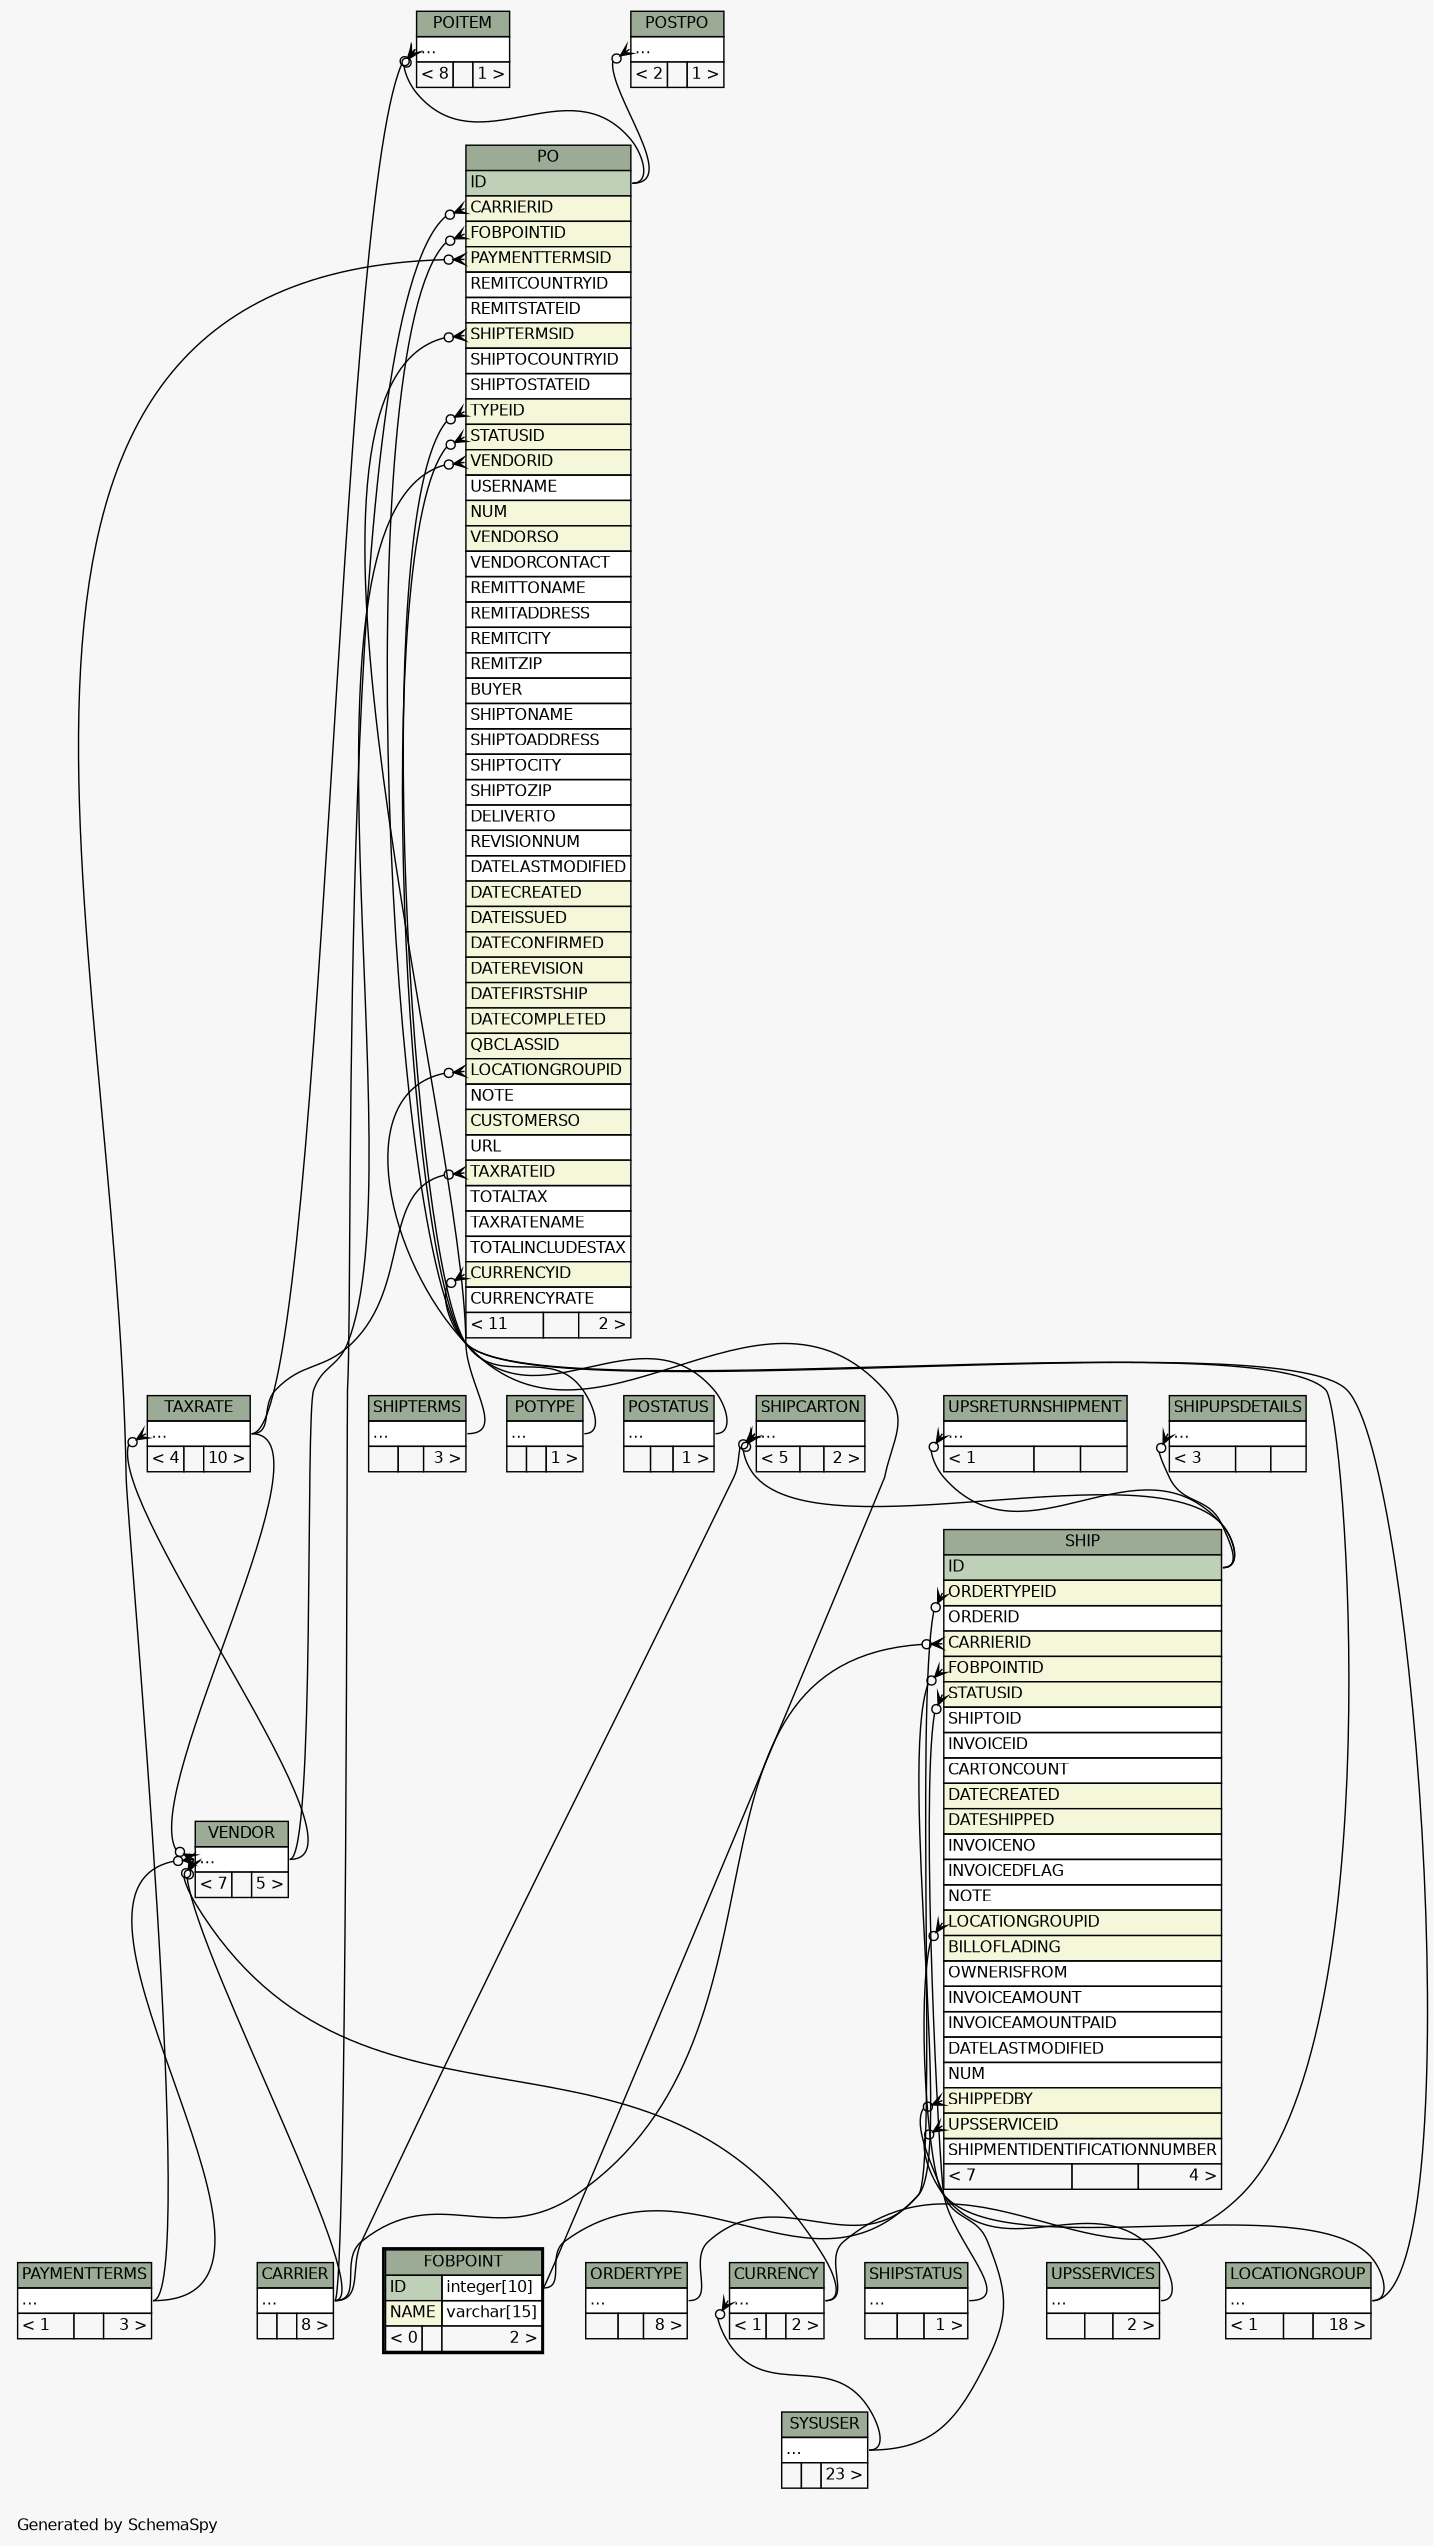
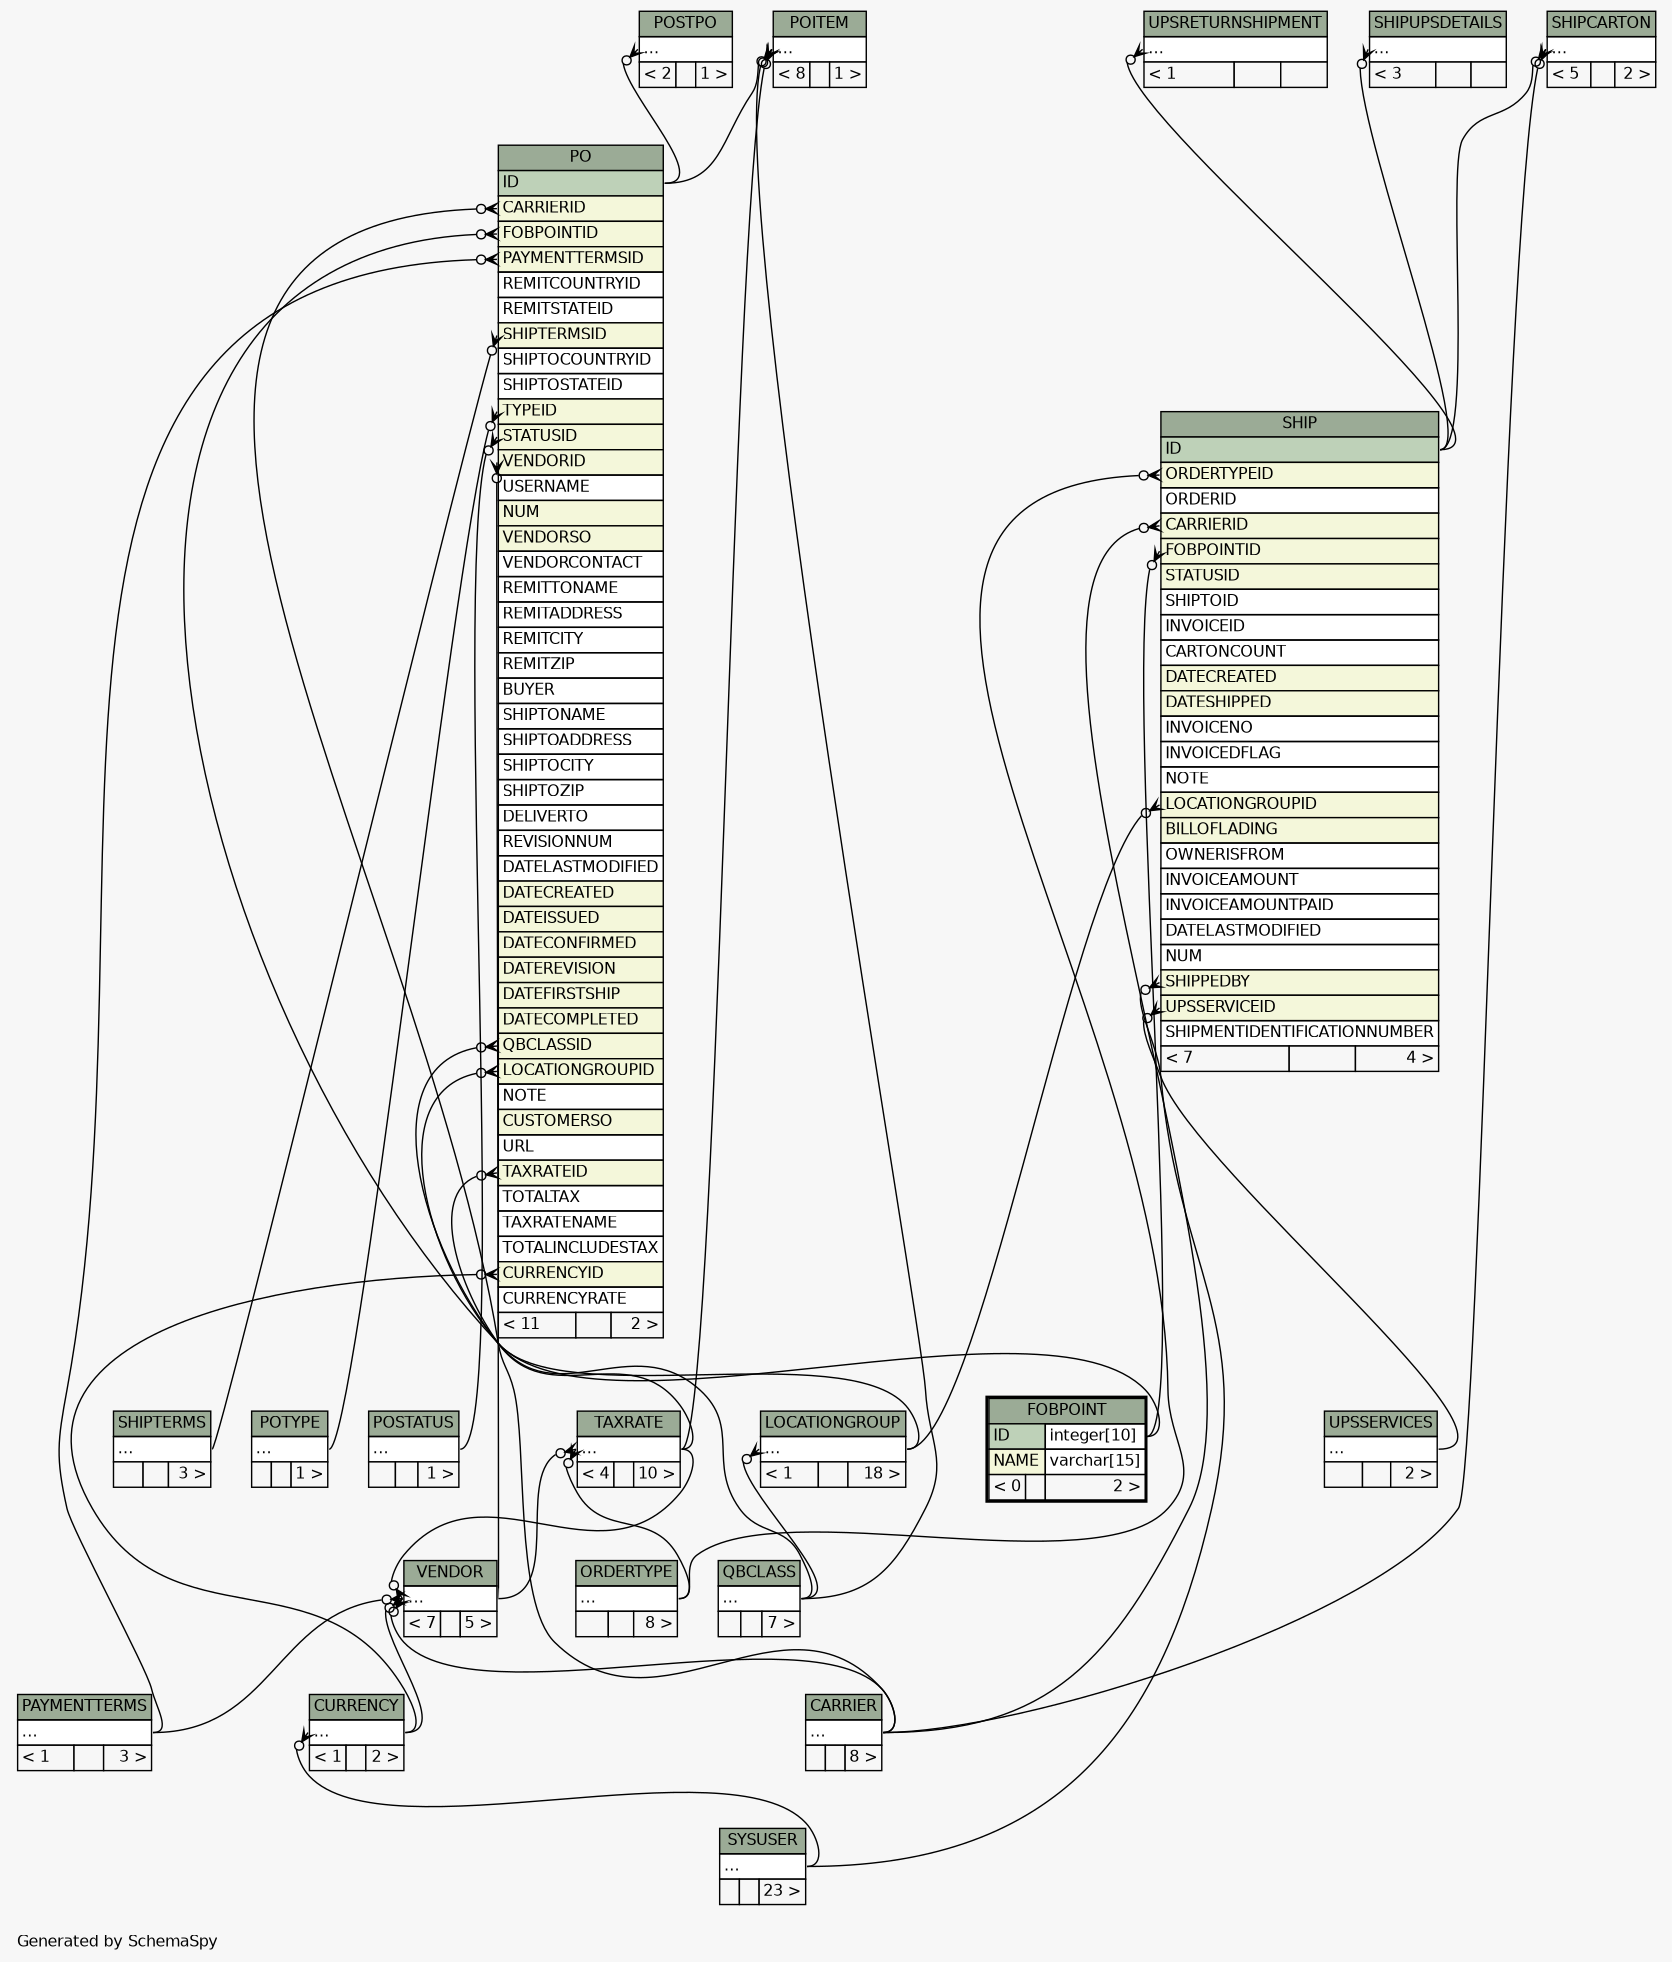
edge "ORDERTYPE" -> "TAXRATE": added
node "QBCLASS": added
node "SHIPSTATUS": removed
